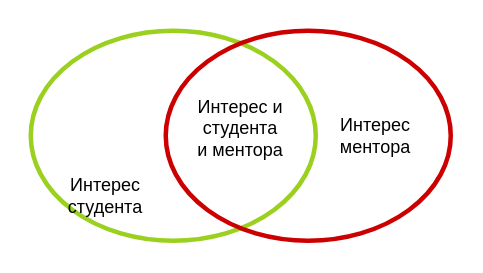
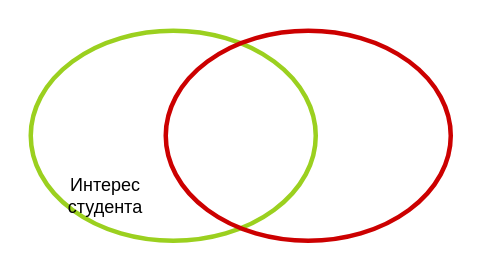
node "Интерес и студента и ментора": removed
node "Интерес ментора": removed
